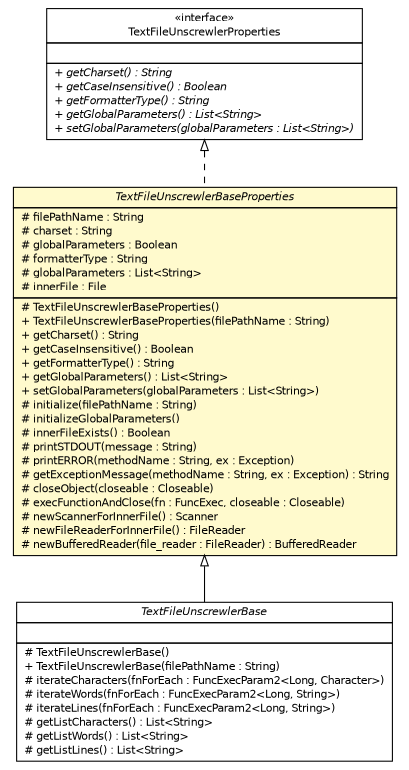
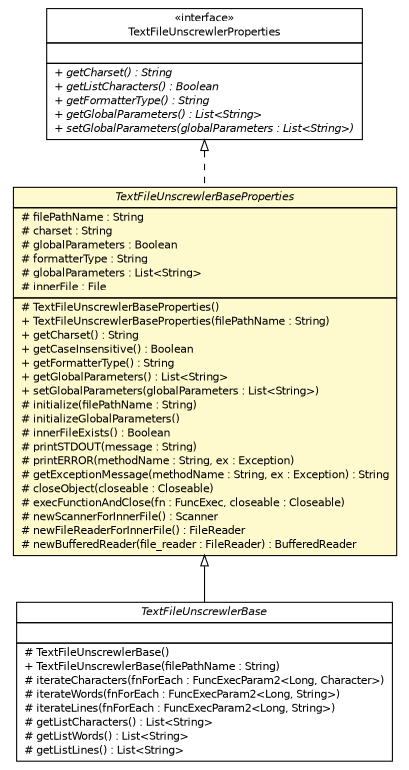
node "TextFileUnscrewlerProperties": text "+ getCaseInsensitive() : Boolean" -> "+ getListCharacters() : Boolean"
